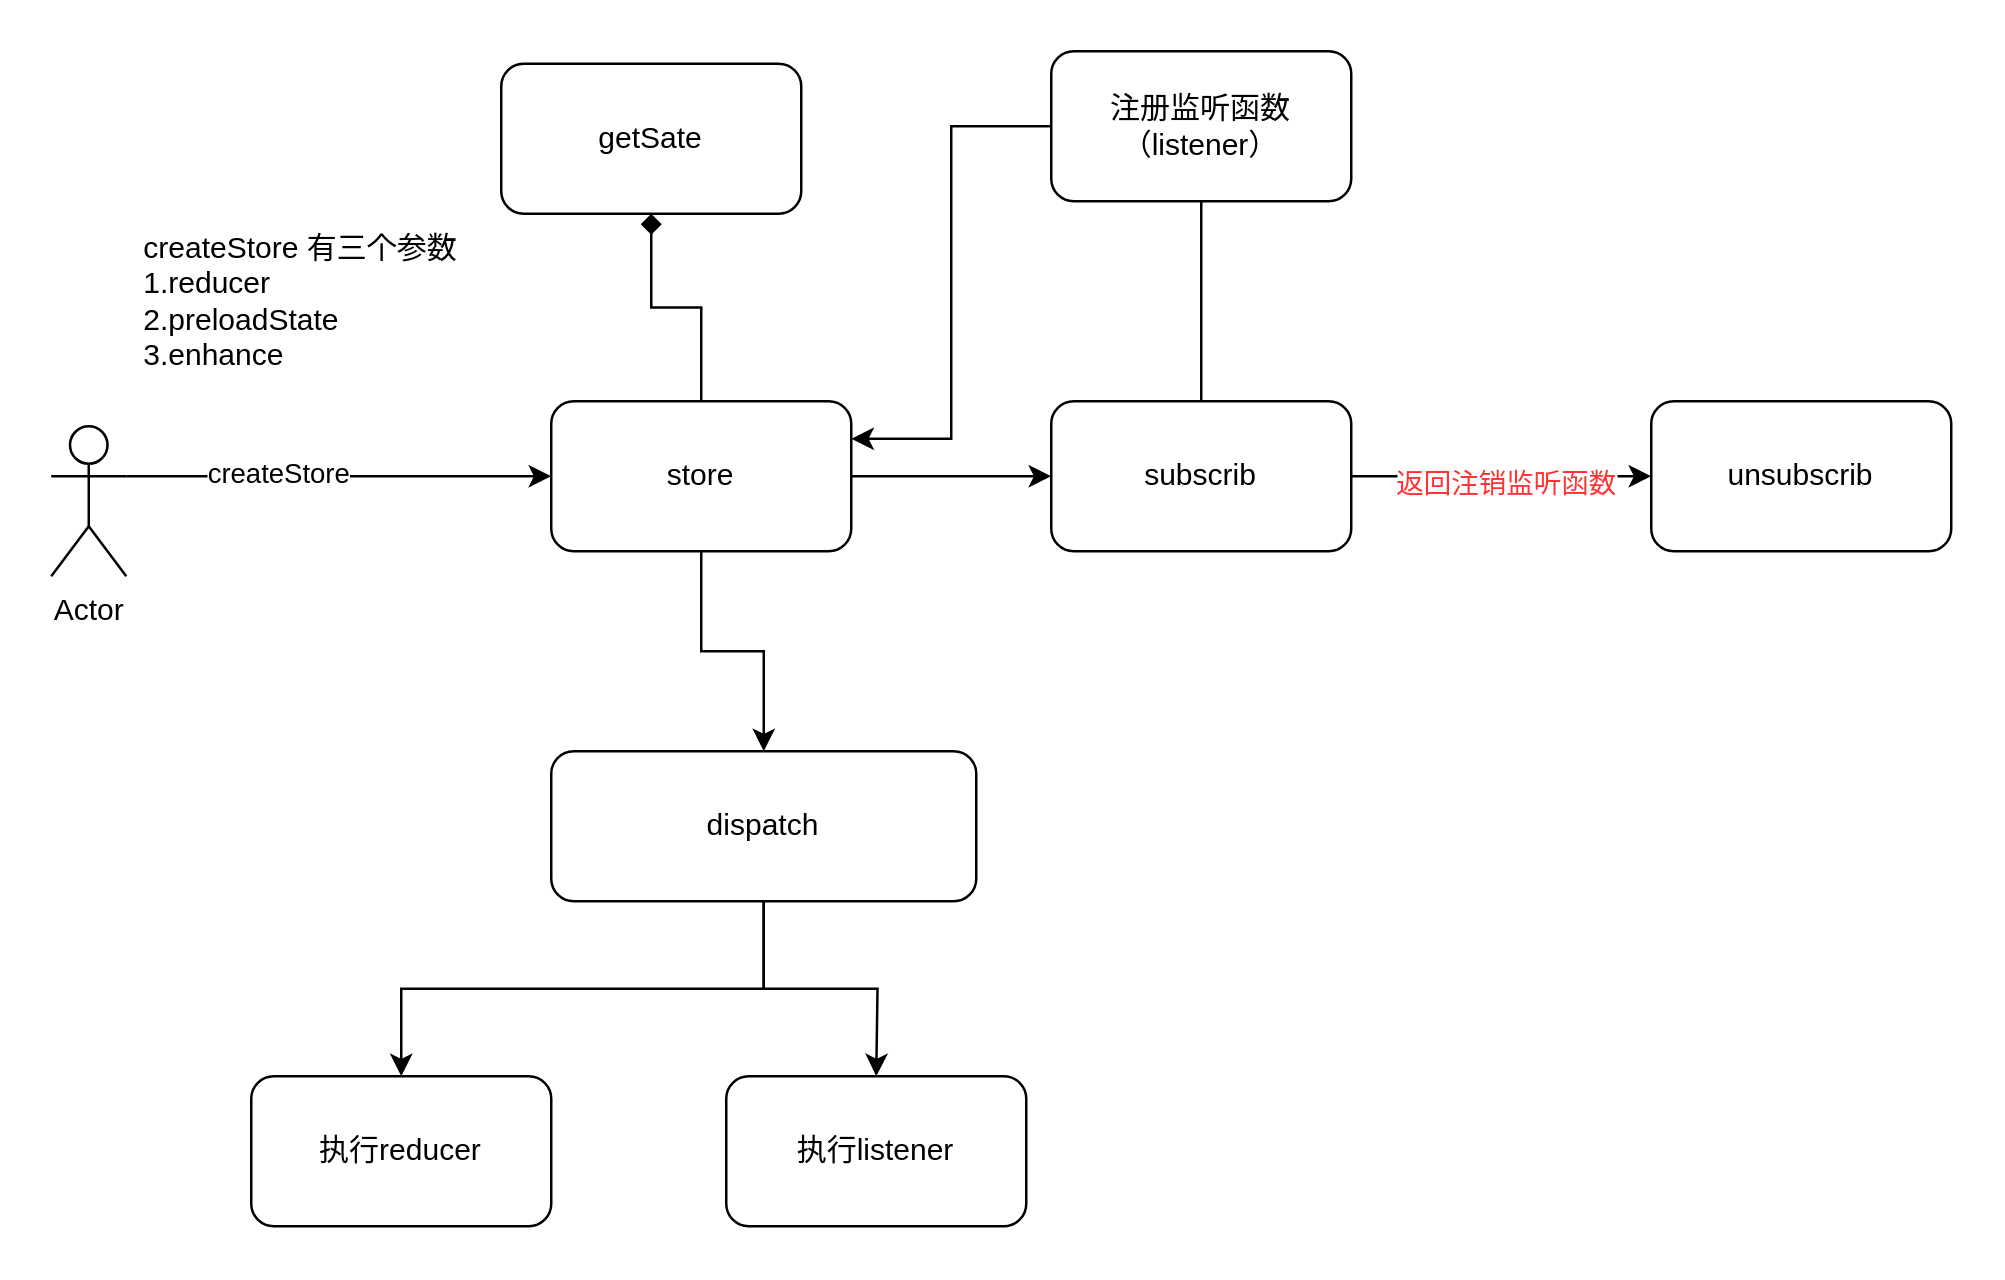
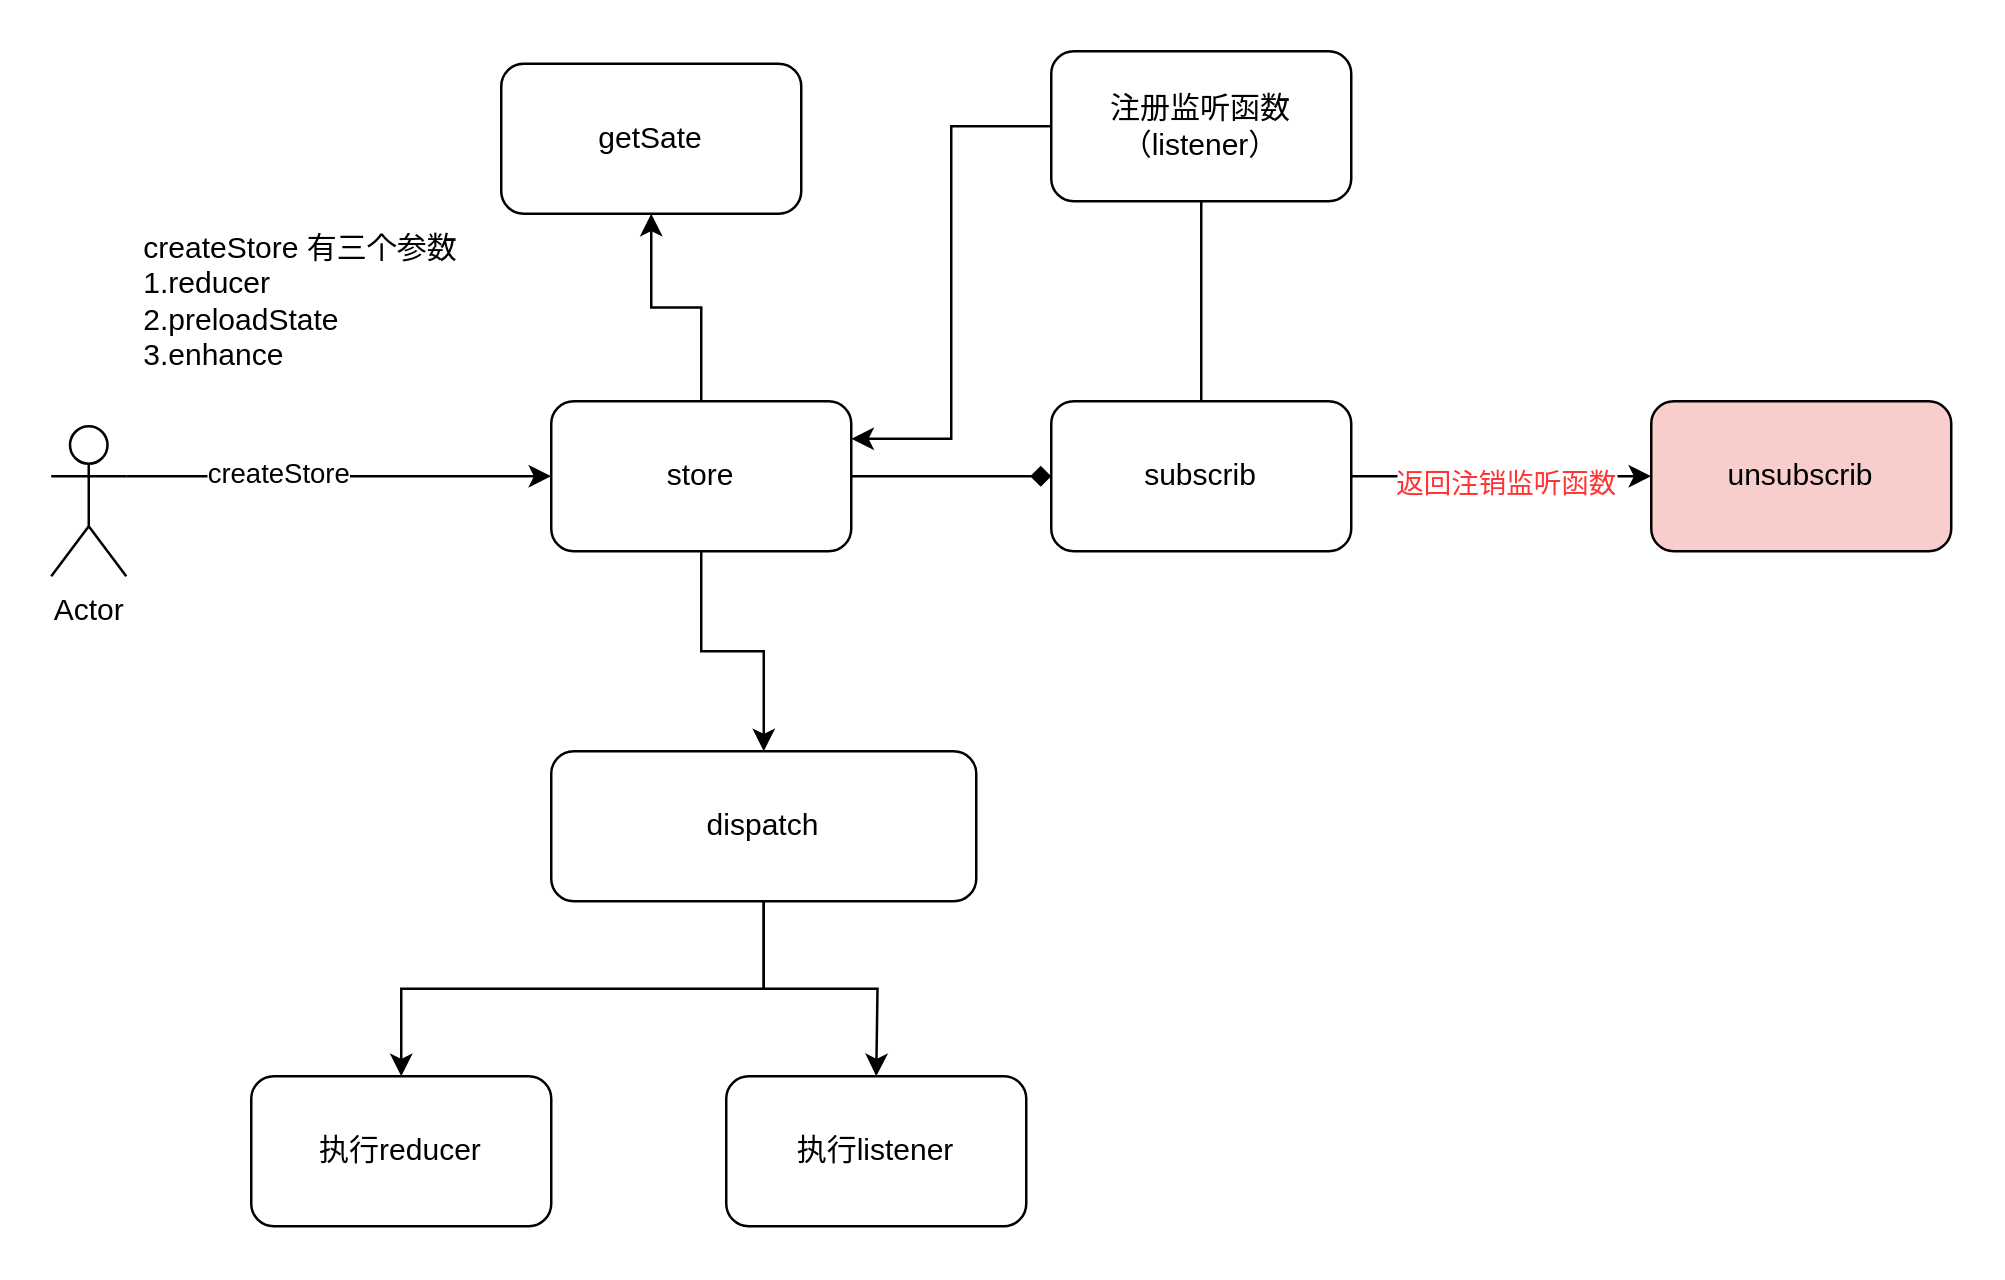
edge "store" -> "getSate": arrowhead diamond -> classic
edge "store" -> "subscrib": arrowhead classic -> diamond
node "unsubscrib": fillcolor #ffffff -> #f8cecc
